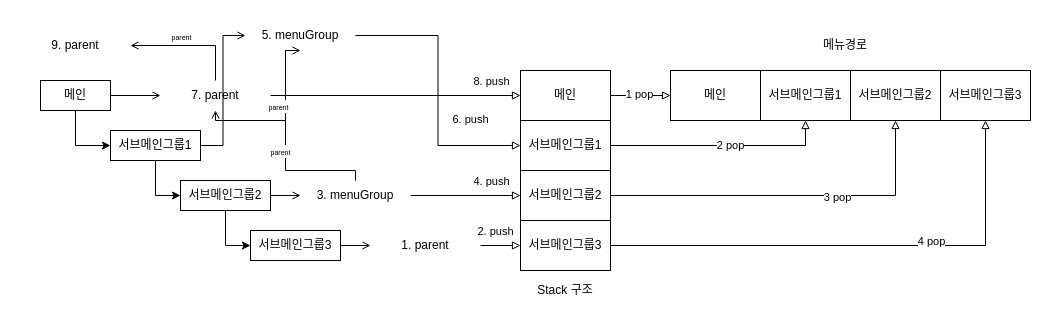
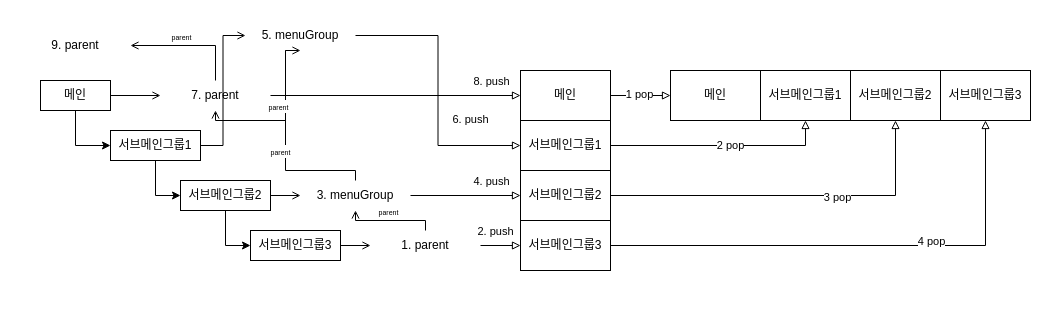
node "메뉴경로": removed
edge "1. parent" -> "3. menuGroup": added, label "parent"
node "Stack 구조": removed
